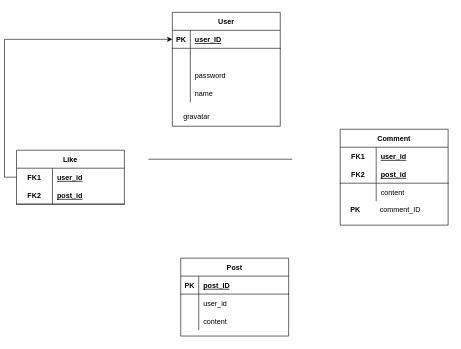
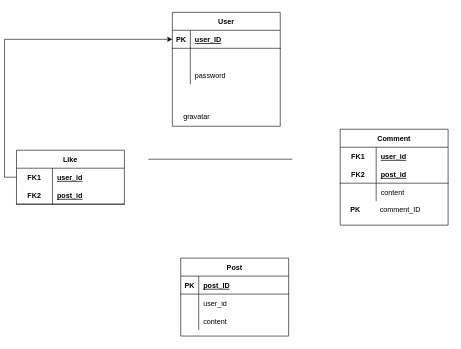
node "name": removed
